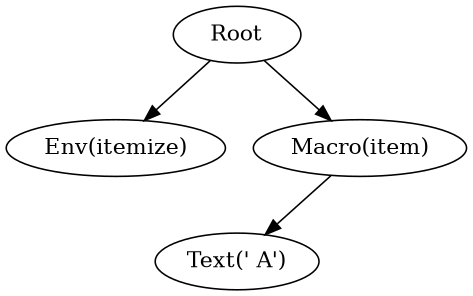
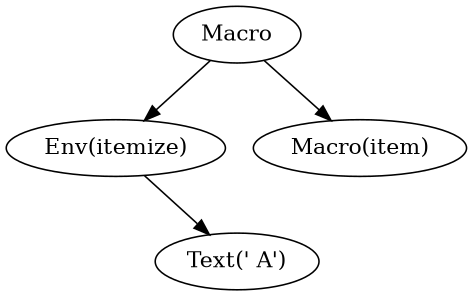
node "Root": label "Root" -> "Macro"
edge "Macro(item)" -> "Text(' A')": now "Env(itemize)" -> "Text(' A')"
